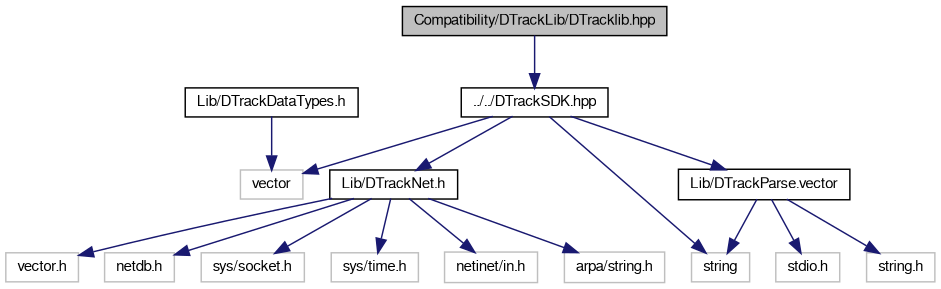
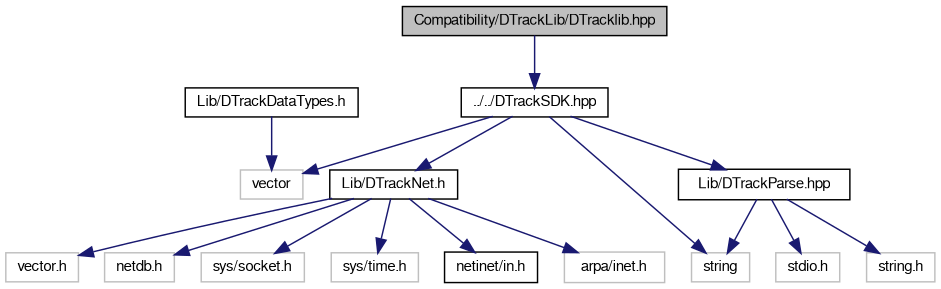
node "Lib/DTrackParse.vector": label "Lib/DTrackParse.vector" -> "Lib/DTrackParse.hpp"
node "netinet/in.h": color grey75 -> black
node "arpa/string.h": label "arpa/string.h" -> "arpa/inet.h"
